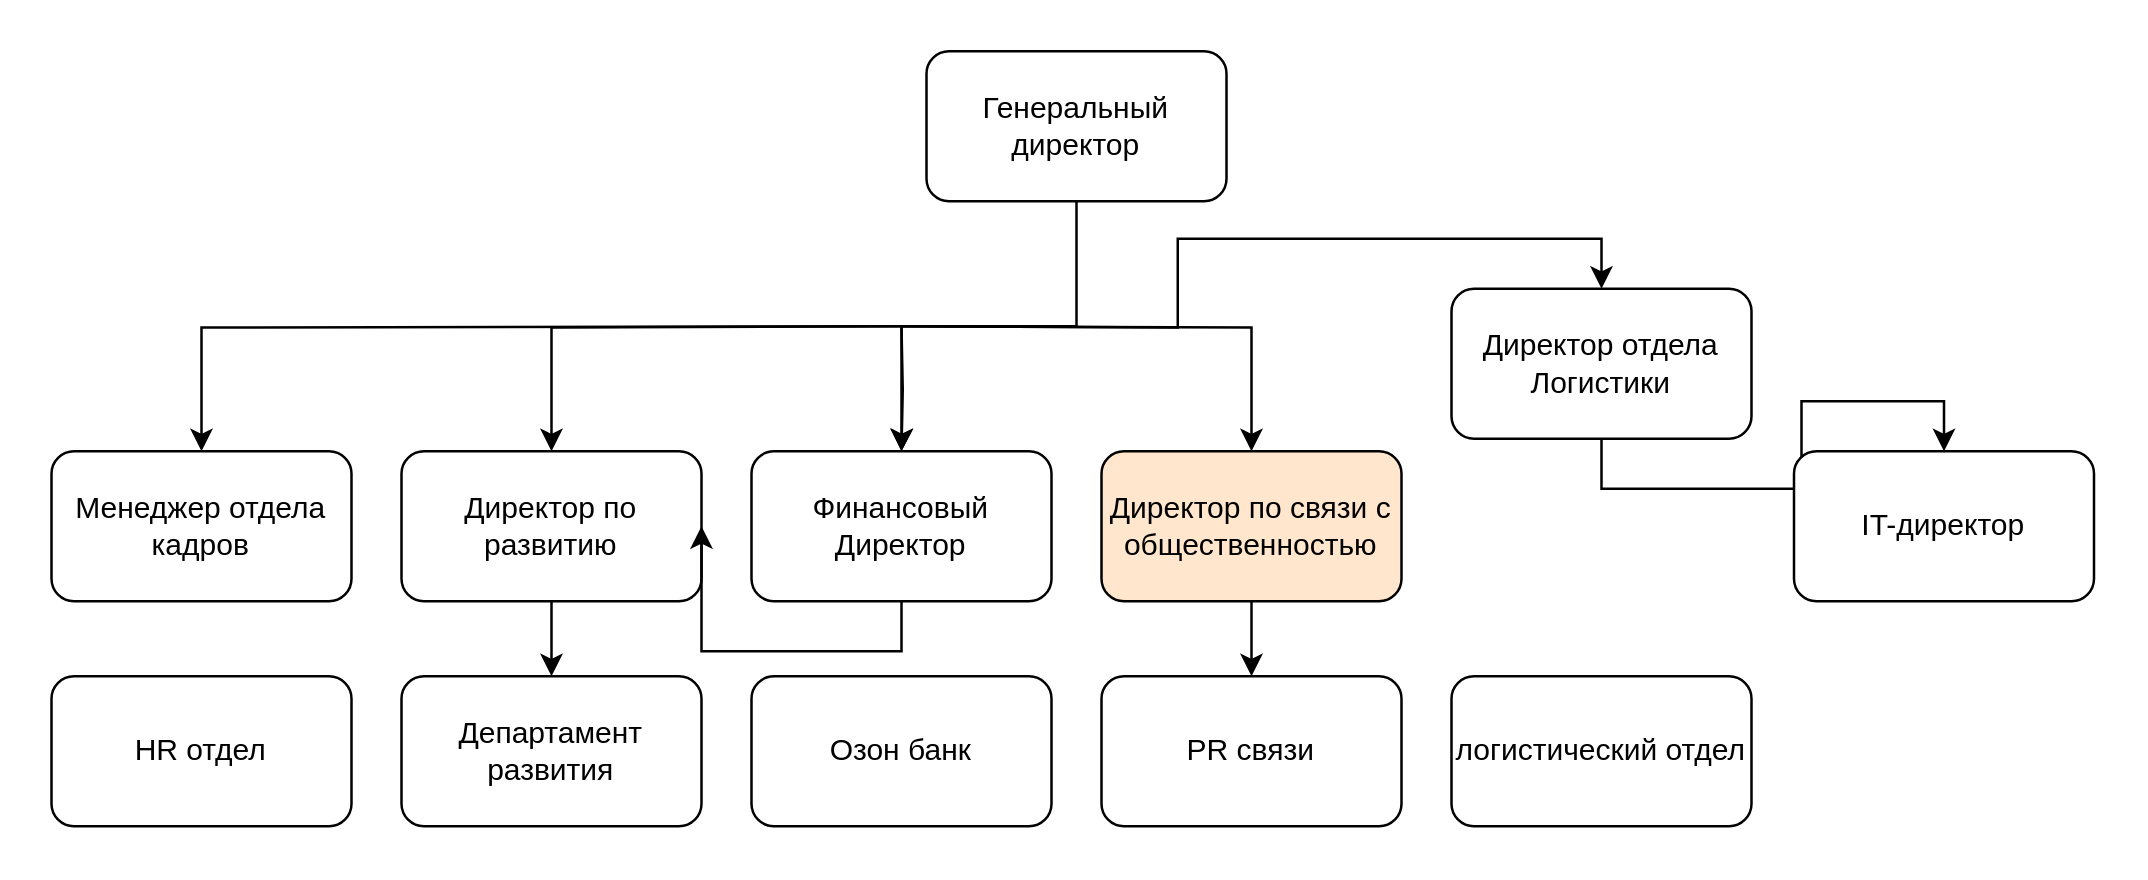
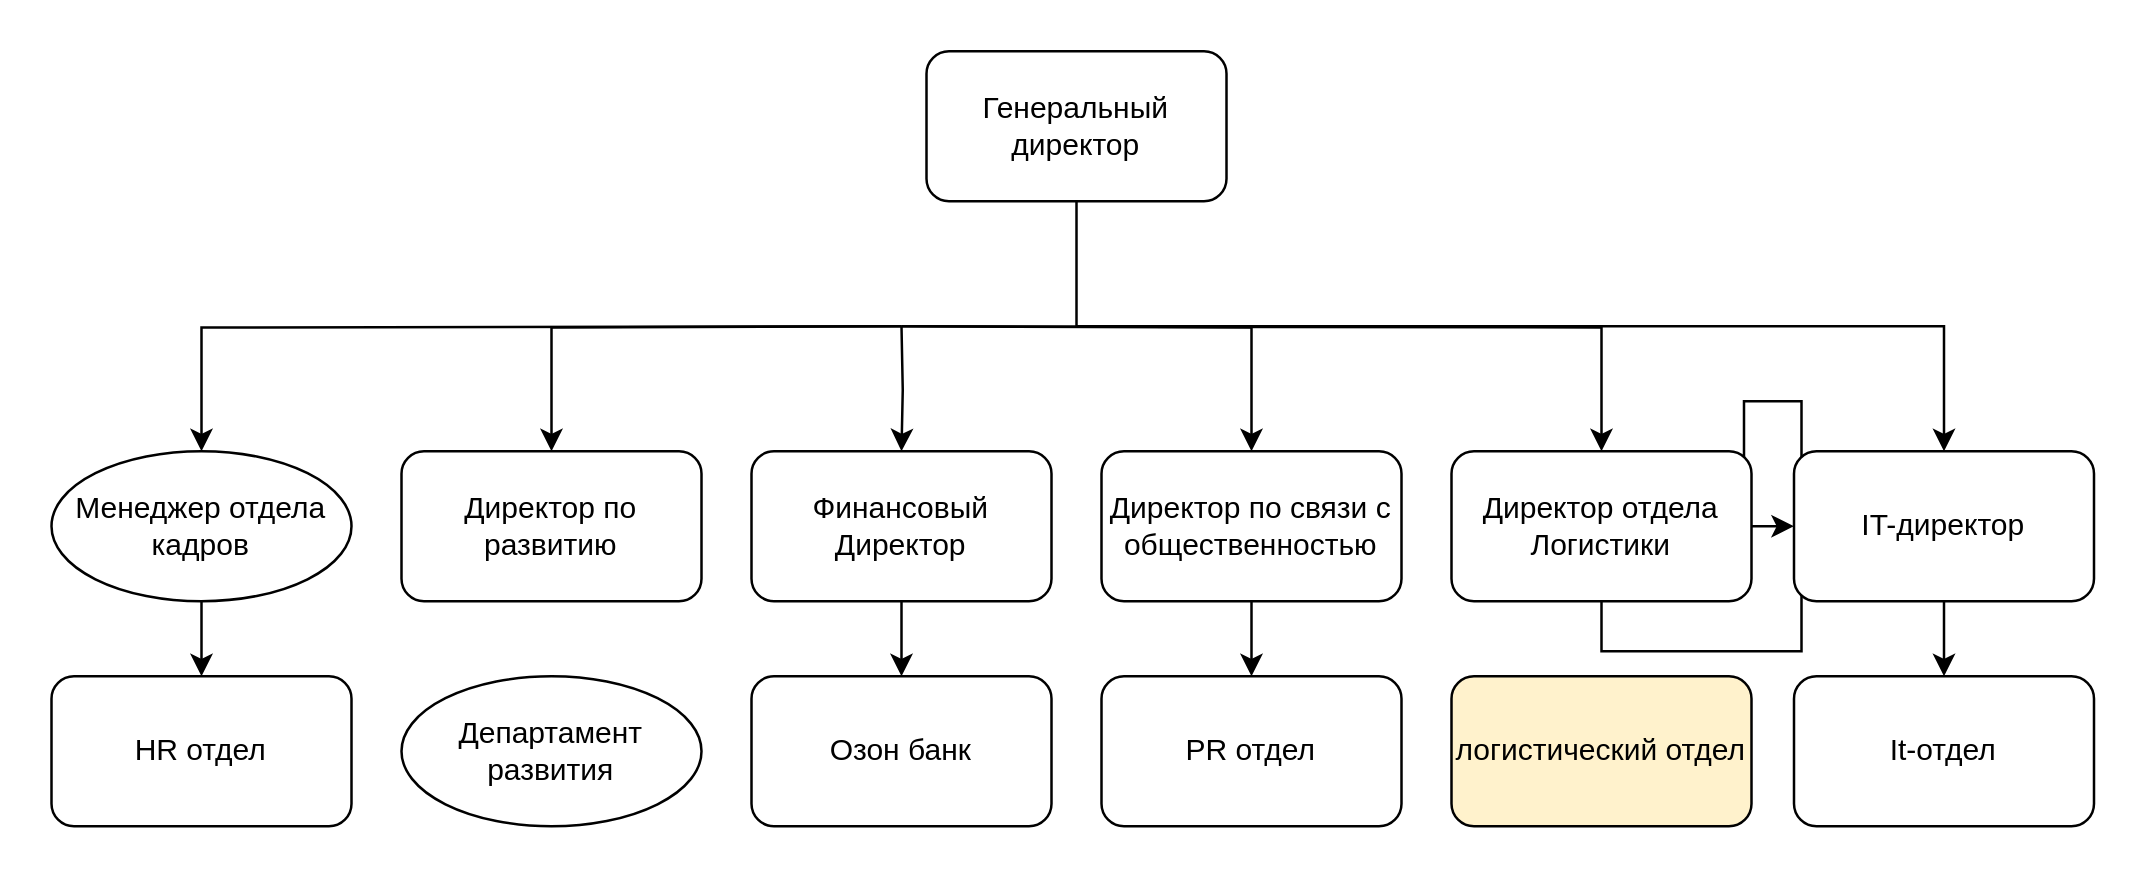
edge "Генеральный директор" -> "Финансовый Директор": now "Генеральный директор" -> "IT-директор"
node "Директор отдела Логистики": moved (1601, 364) -> (1601, 526)
node "Менеджер отдела кадров": shape rounded rectangle -> ellipse
node "Директор по связи с общественностью": fillcolor #ffe6cc -> #ffffff
edge "Менеджер отдела кадров" -> "HR отдел": added
edge "Директор по развитию" -> "Департамент развития": removed
edge "IT-директор" -> "It-отдел": added
edge "Финансовый Директор" -> "Директор по развитию": now "Финансовый Директор" -> "Озон банк"
node "Департамент развития": shape rounded rectangle -> ellipse
node "PR связи": label "PR связи" -> "PR отдел"
node "логистический отдел": fillcolor #ffffff -> #fff2cc
node "It-отдел": added
